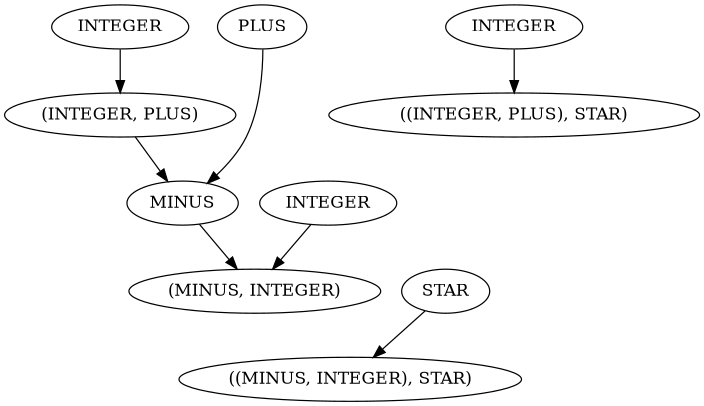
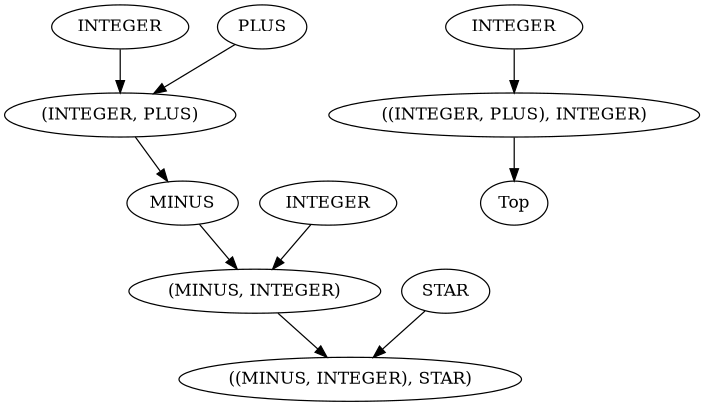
node "((INTEGER, PLUS), STAR)": label "((INTEGER, PLUS), STAR)" -> "((INTEGER, PLUS), INTEGER)"
edge "PLUS" -> "MINUS": now "PLUS" -> "(INTEGER, PLUS)"
node "Top": added
edge "(MINUS, INTEGER)" -> "((MINUS, INTEGER), STAR)": added
